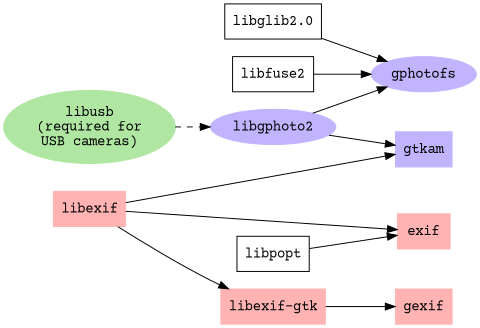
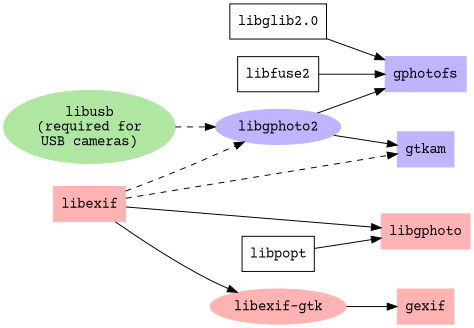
node "gphotofs": shape ellipse -> box
edge "libexif" -> "libgphoto2": added
edge "libexif" -> "gtkam": style solid -> dashed
node "exif": label "exif" -> "libgphoto"
node "libexif-gtk": shape box -> ellipse
